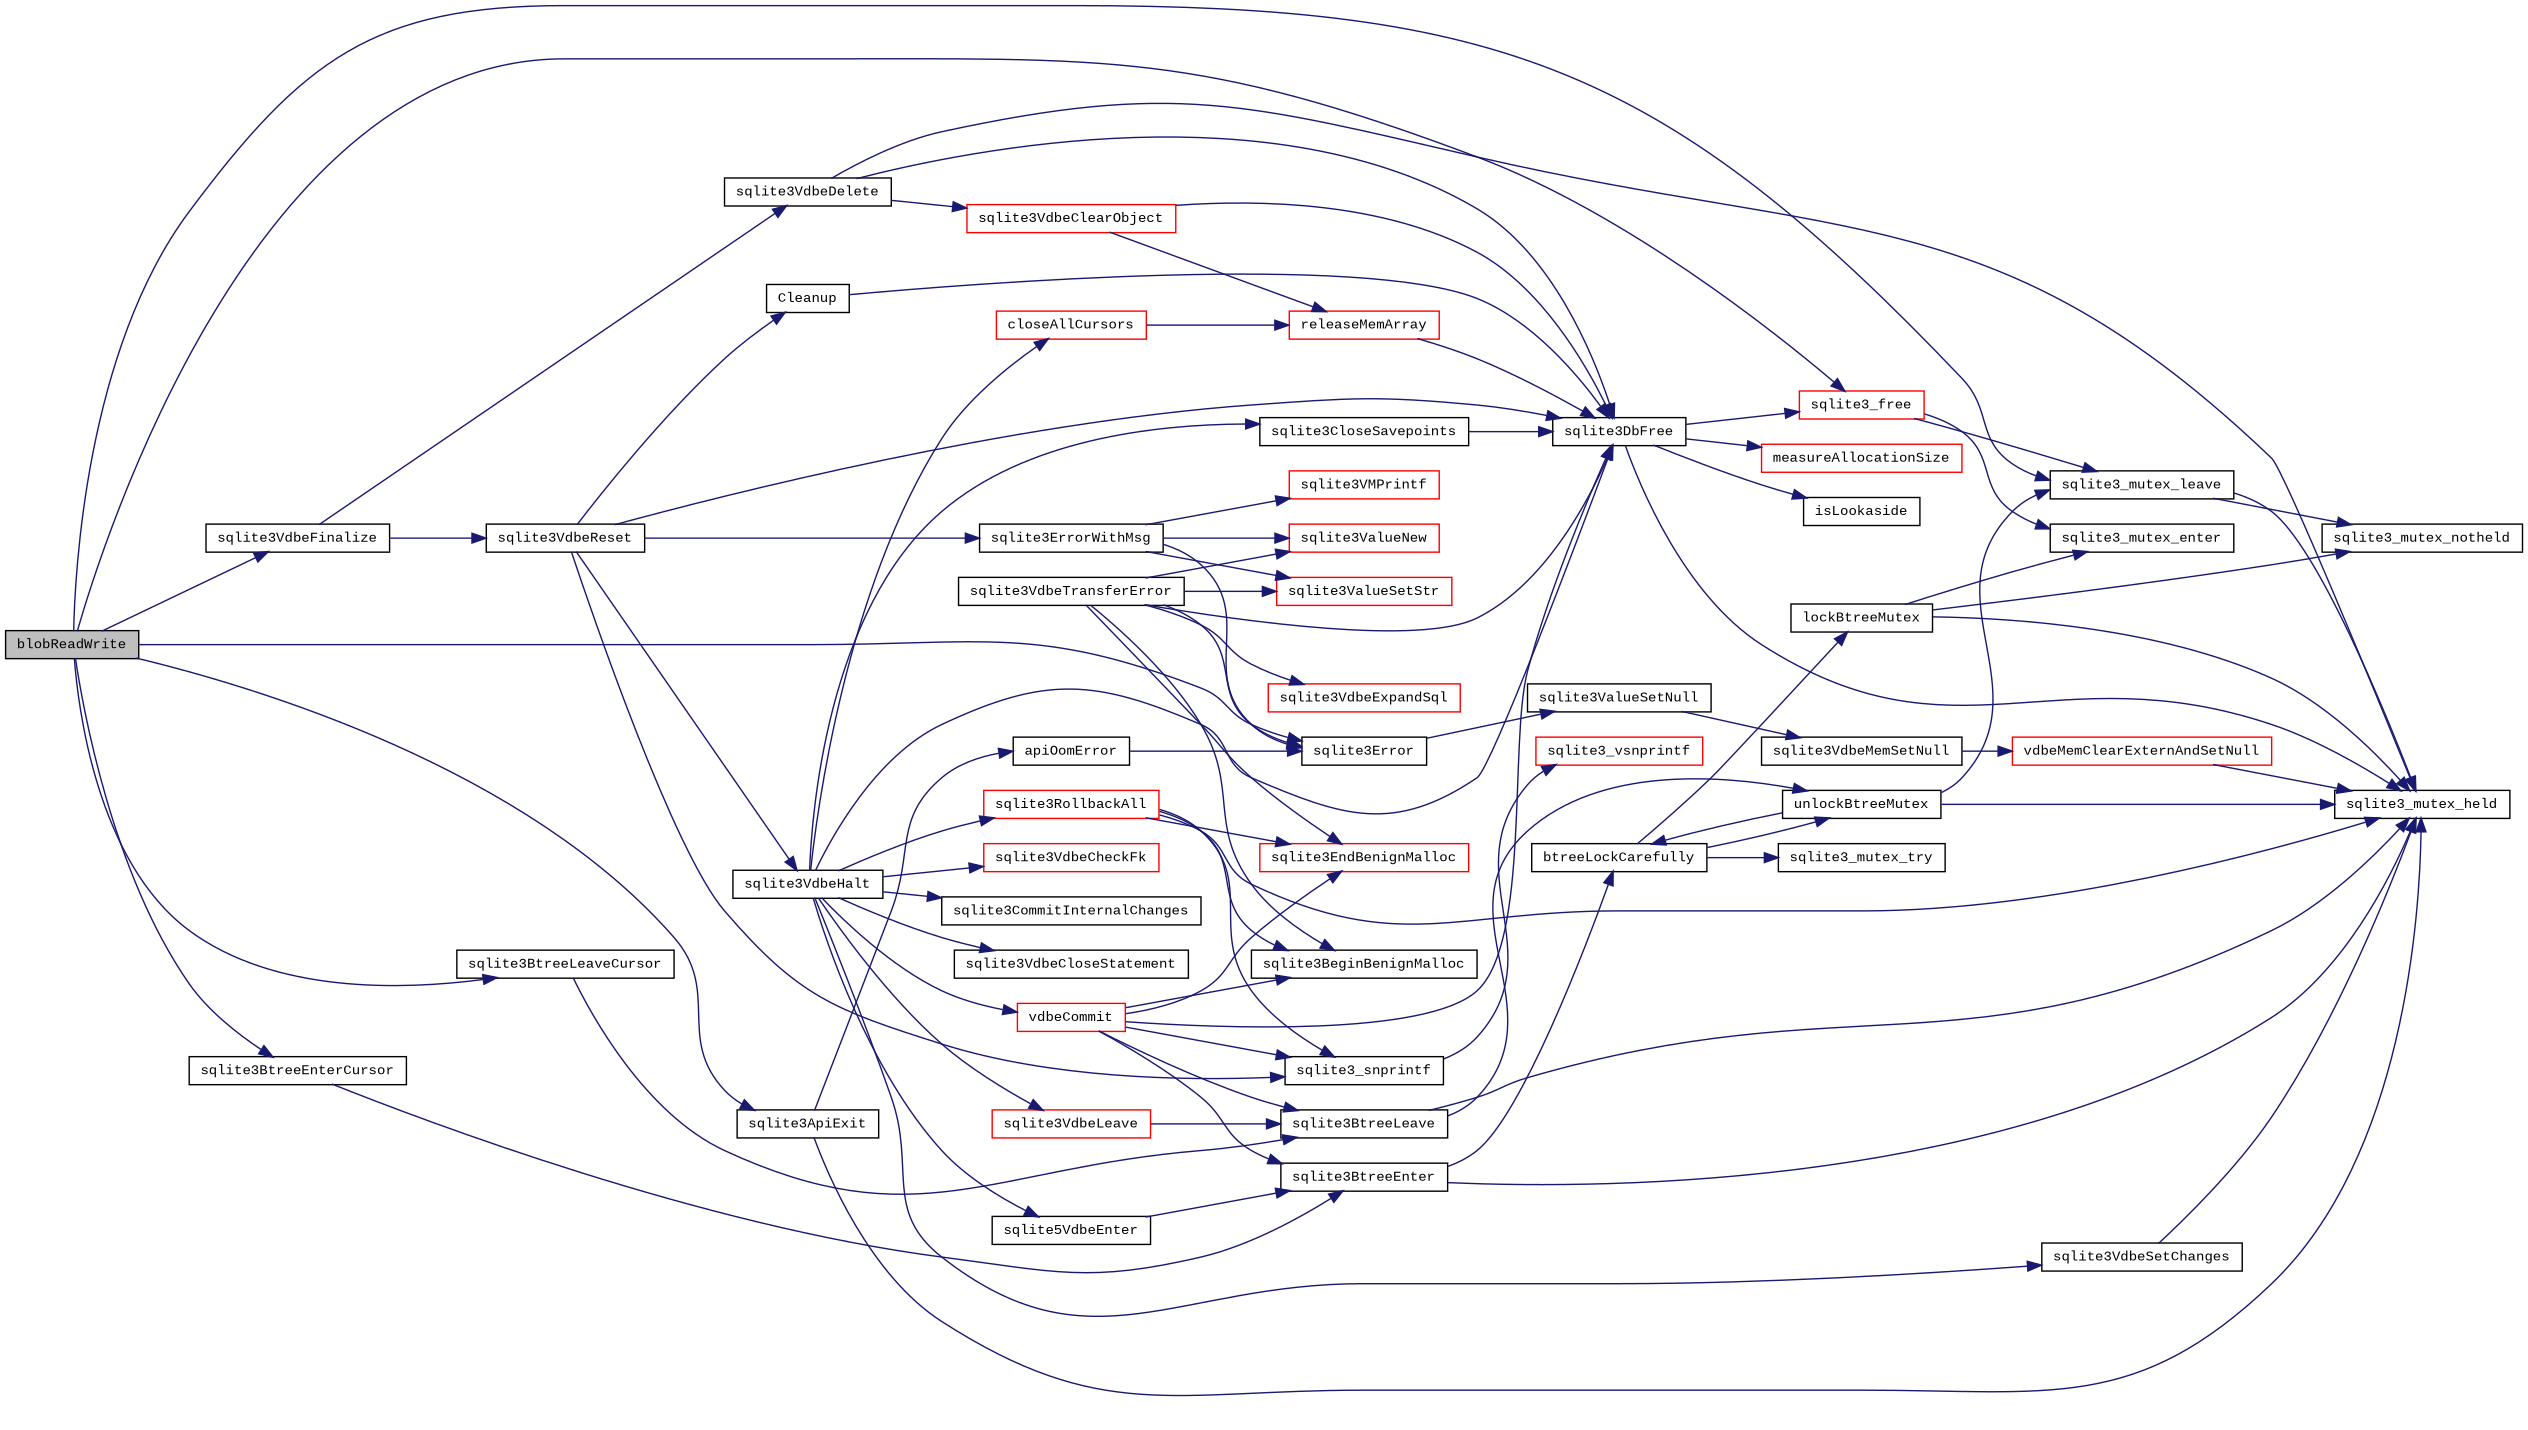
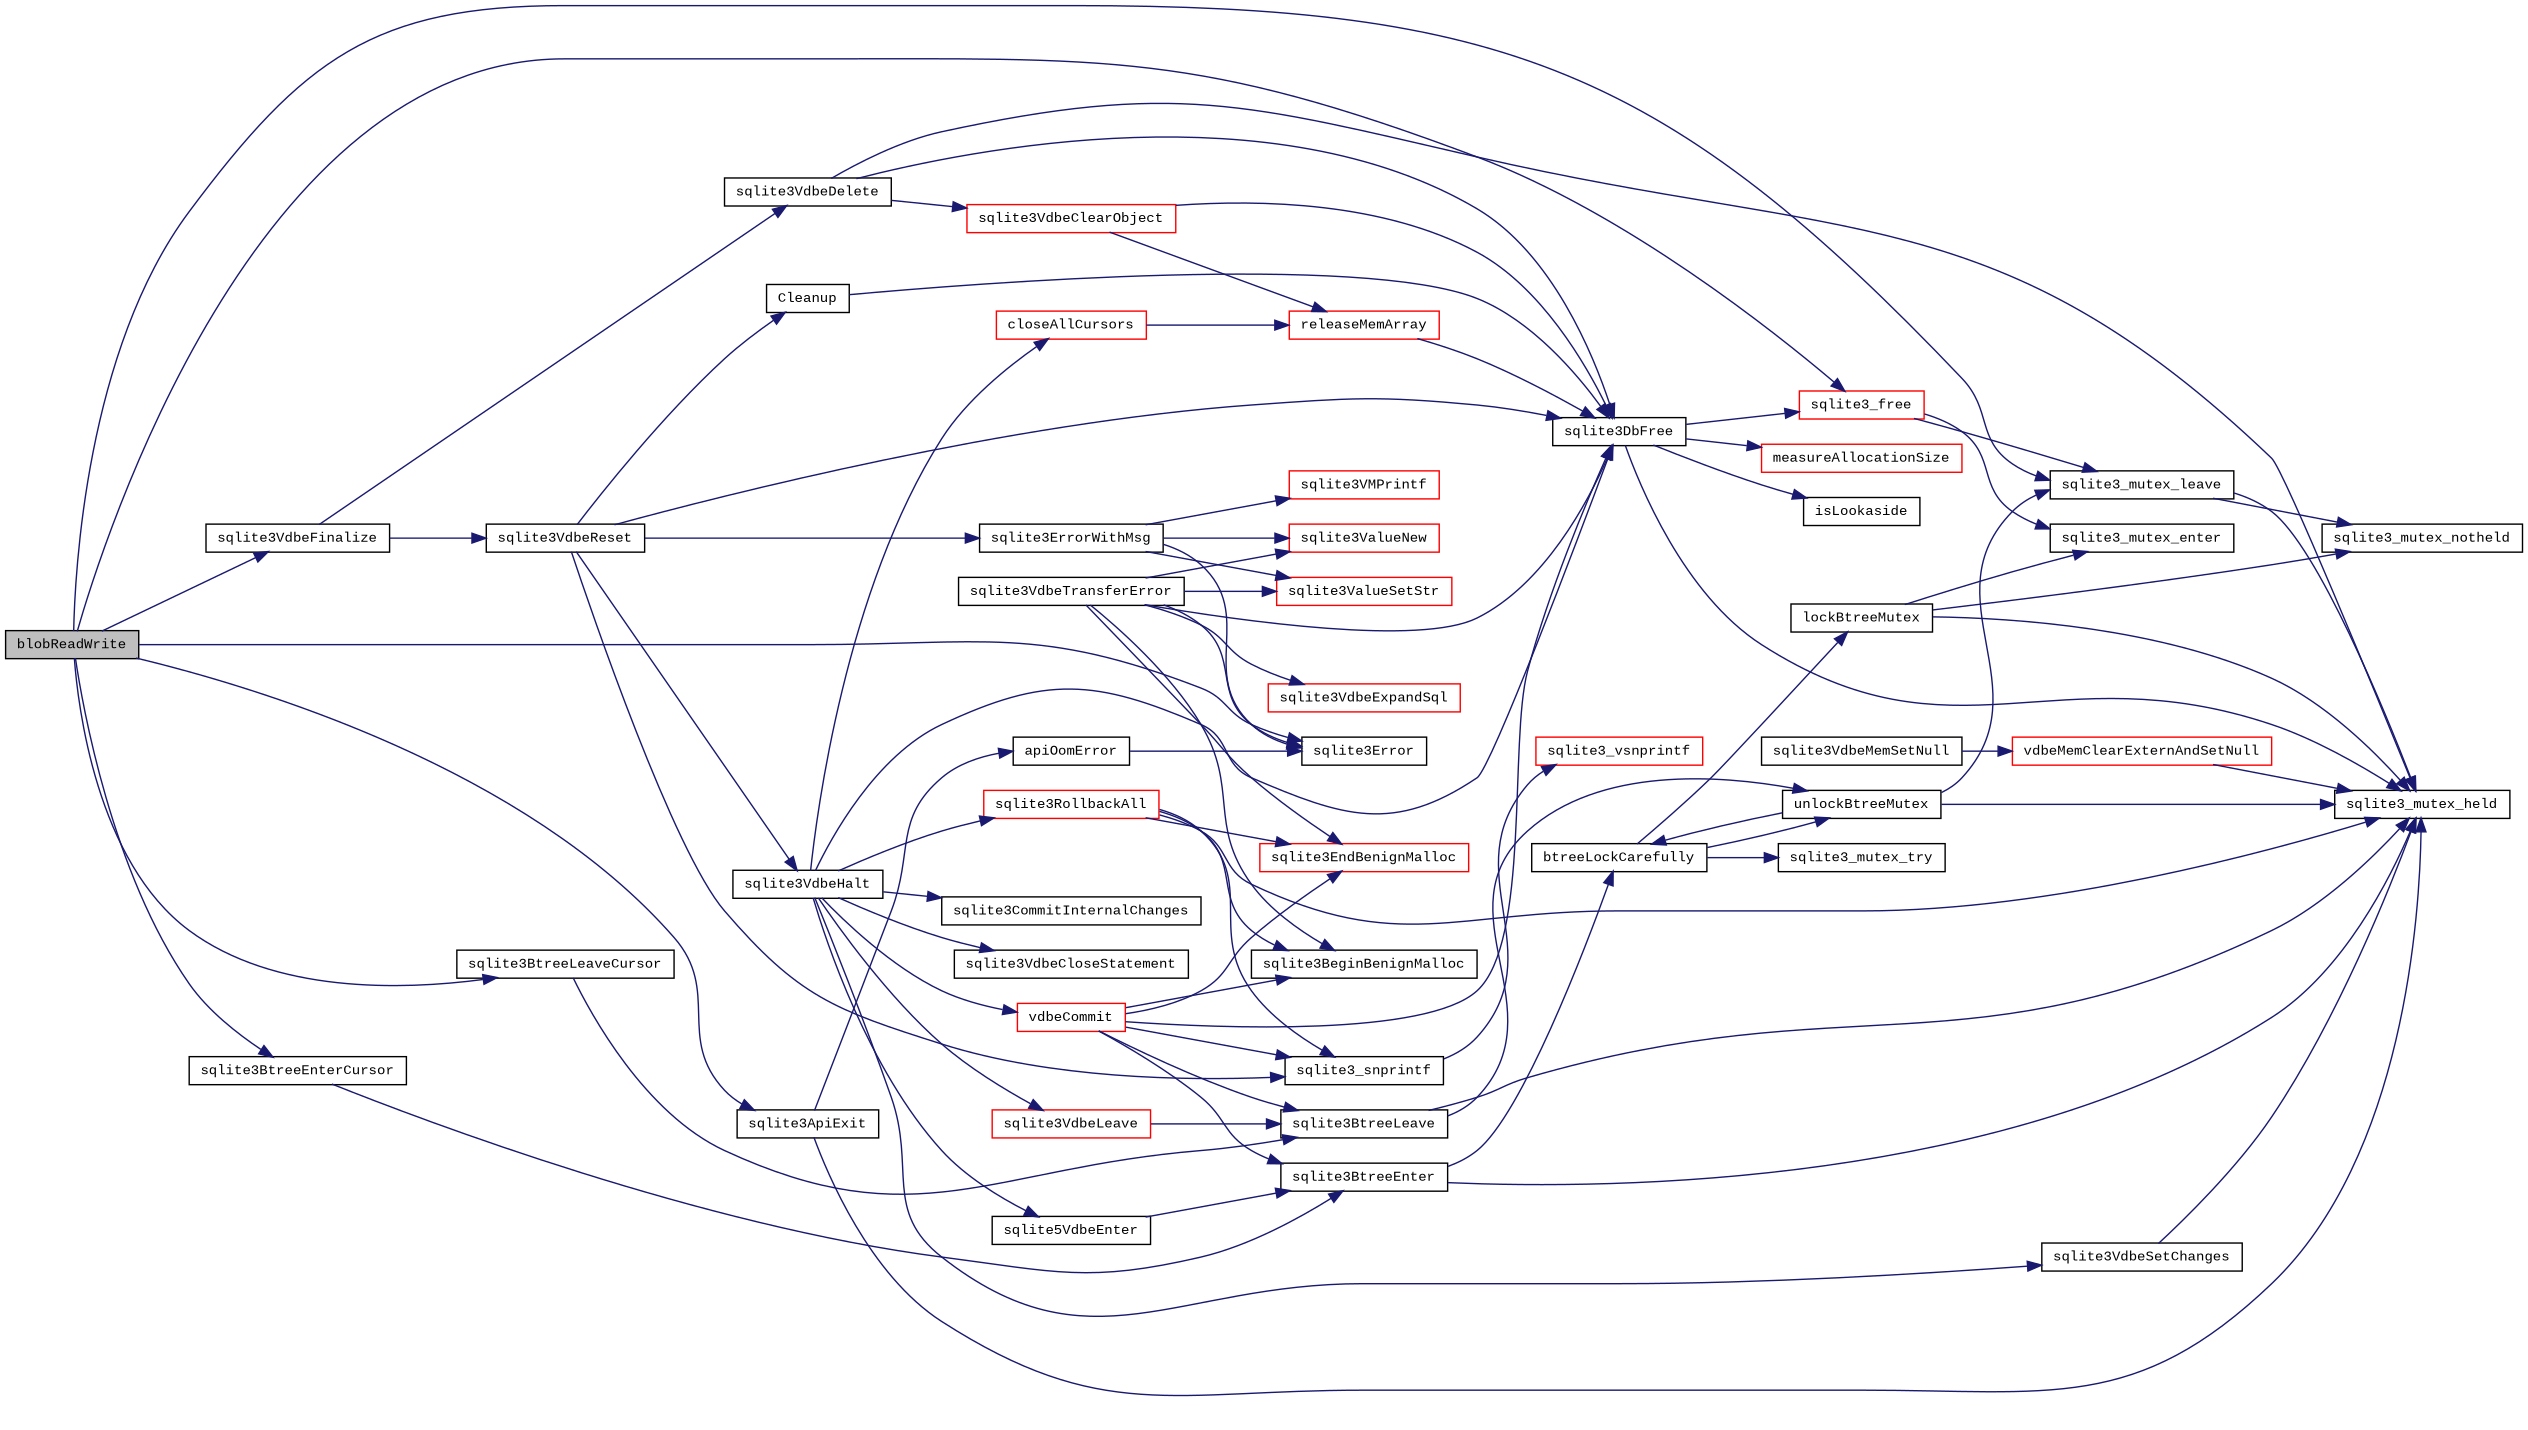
node "sqlite3CloseSavepoints": removed
node "sqlite3ValueSetNull": removed
node "sqlite3VdbeCheckFk": removed
